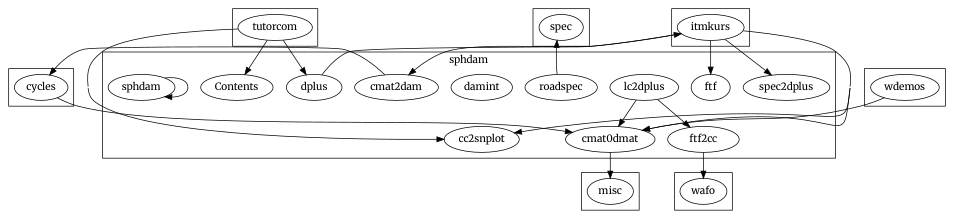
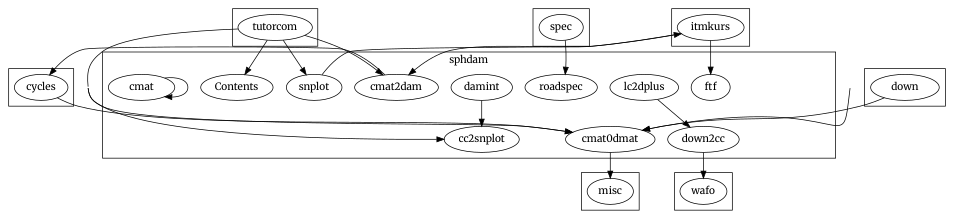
edge "itmkurs" -> "cc2snplot": now "damint" -> "cc2snplot"
edge "tutorcom" -> "cmat2dam": added
edge "roadspec" -> "spec": reversed
node "sphdam": label "sphdam" -> "cmat"
node "dplus": label "dplus" -> "snplot"
node "spec2dplus": removed
node "wdemos": label "wdemos" -> "down"
edge "lc2dplus" -> "cmat0dmat": now "tutorcom" -> "cmat0dmat"
node "ftf2cc": label "ftf2cc" -> "down2cc"
